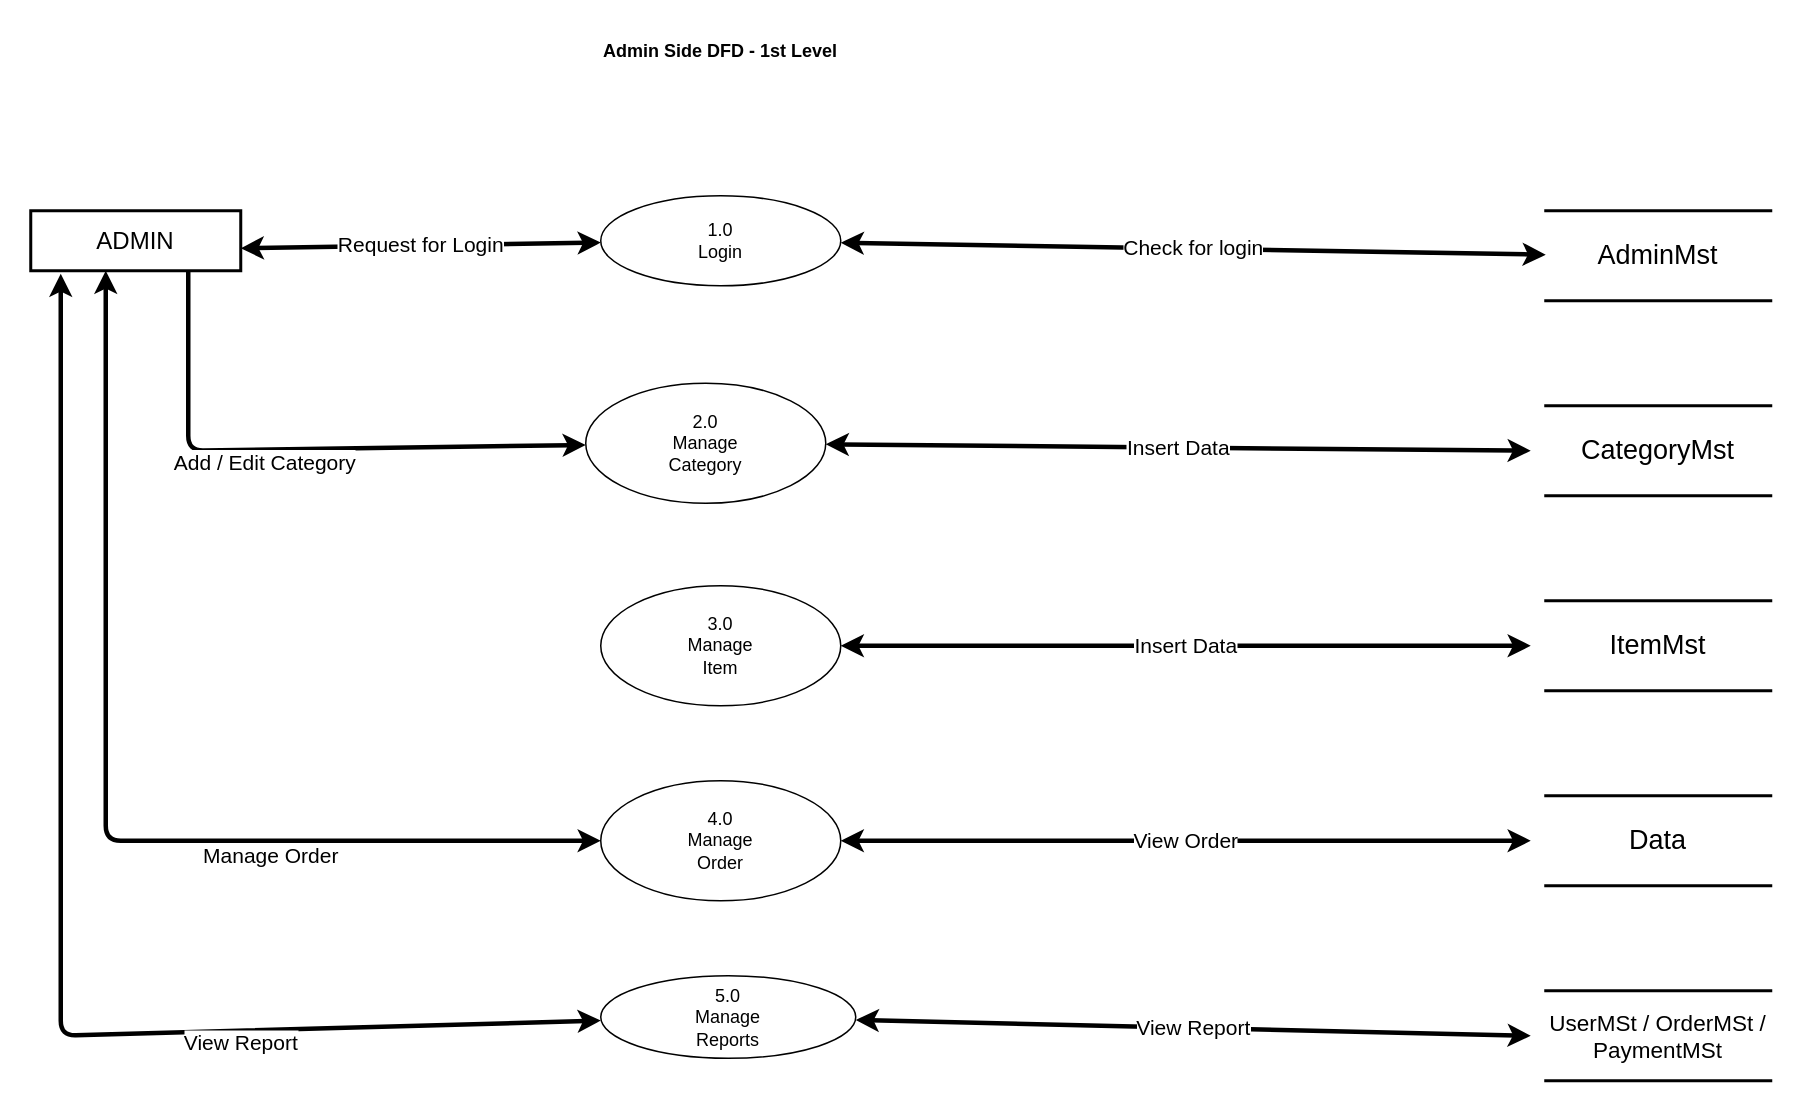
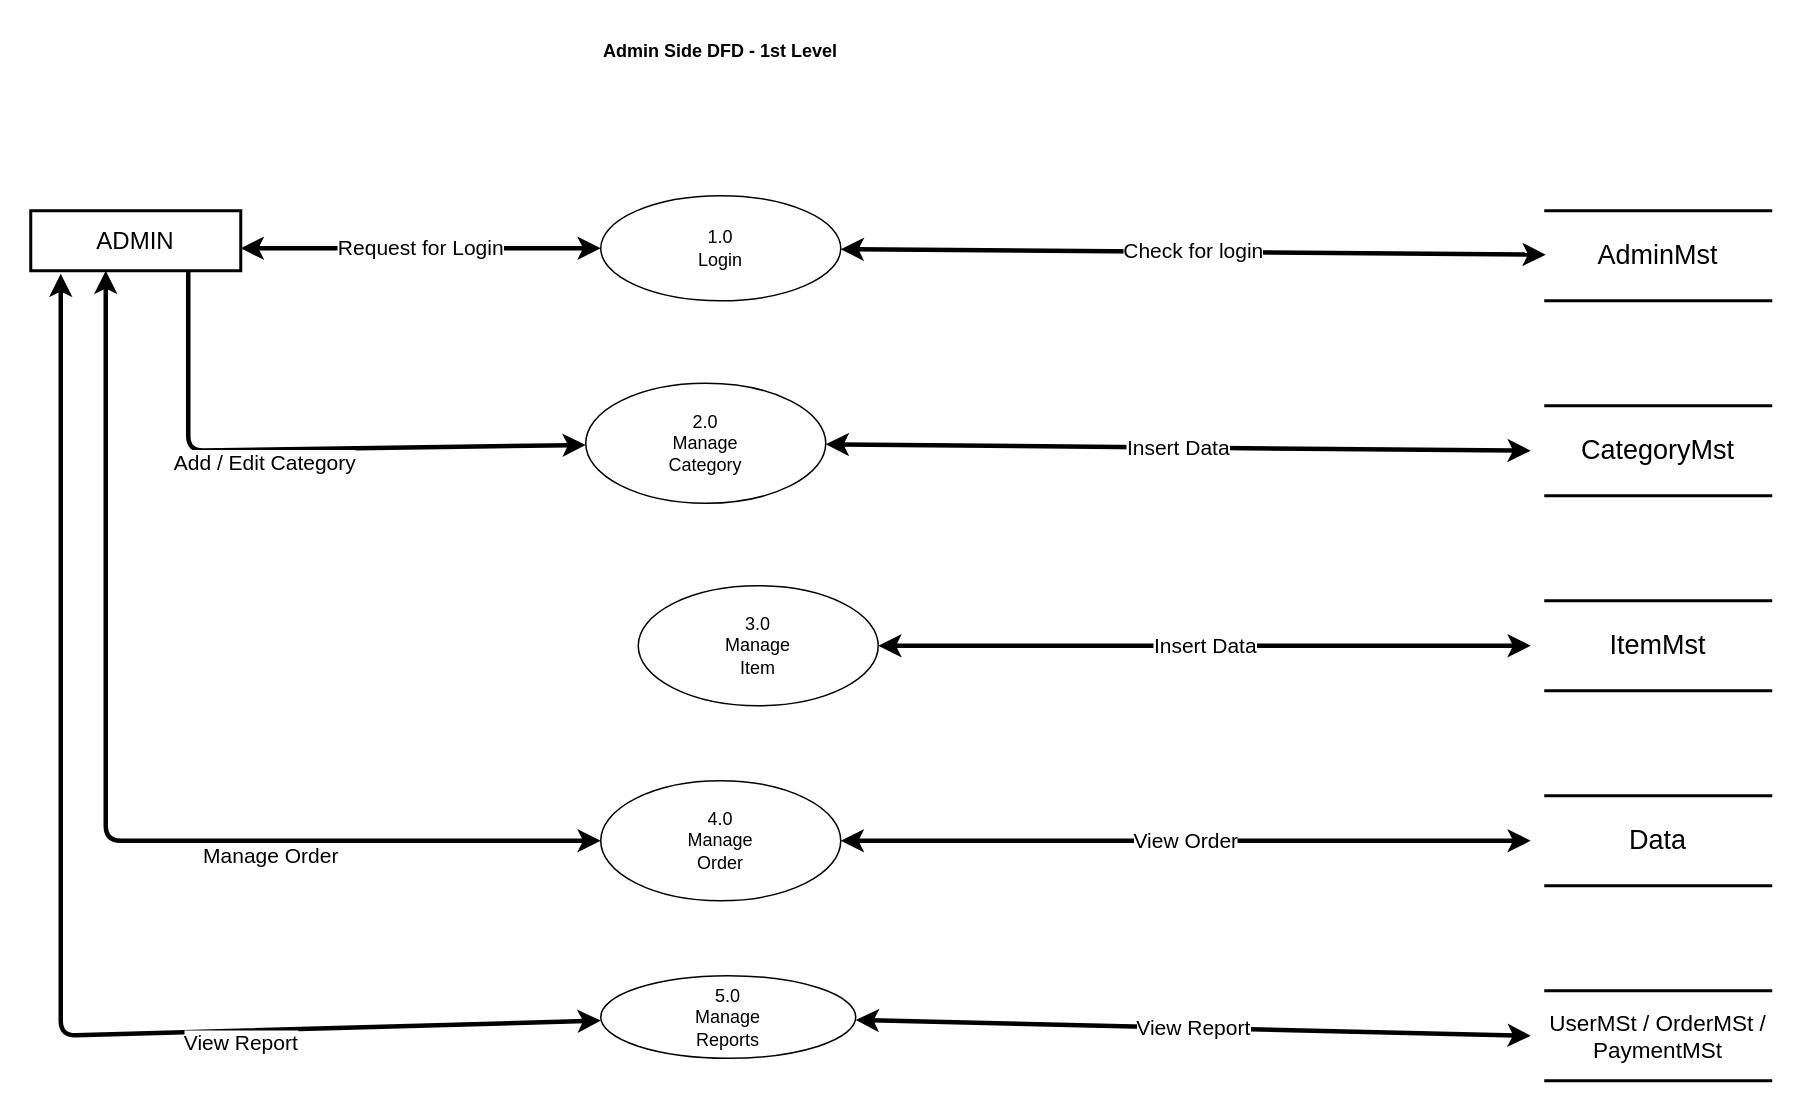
node "1.0 Login": size 240x90 -> 240x105
node "3.0 Manage Item": moved (721, 646) -> (758, 646)
